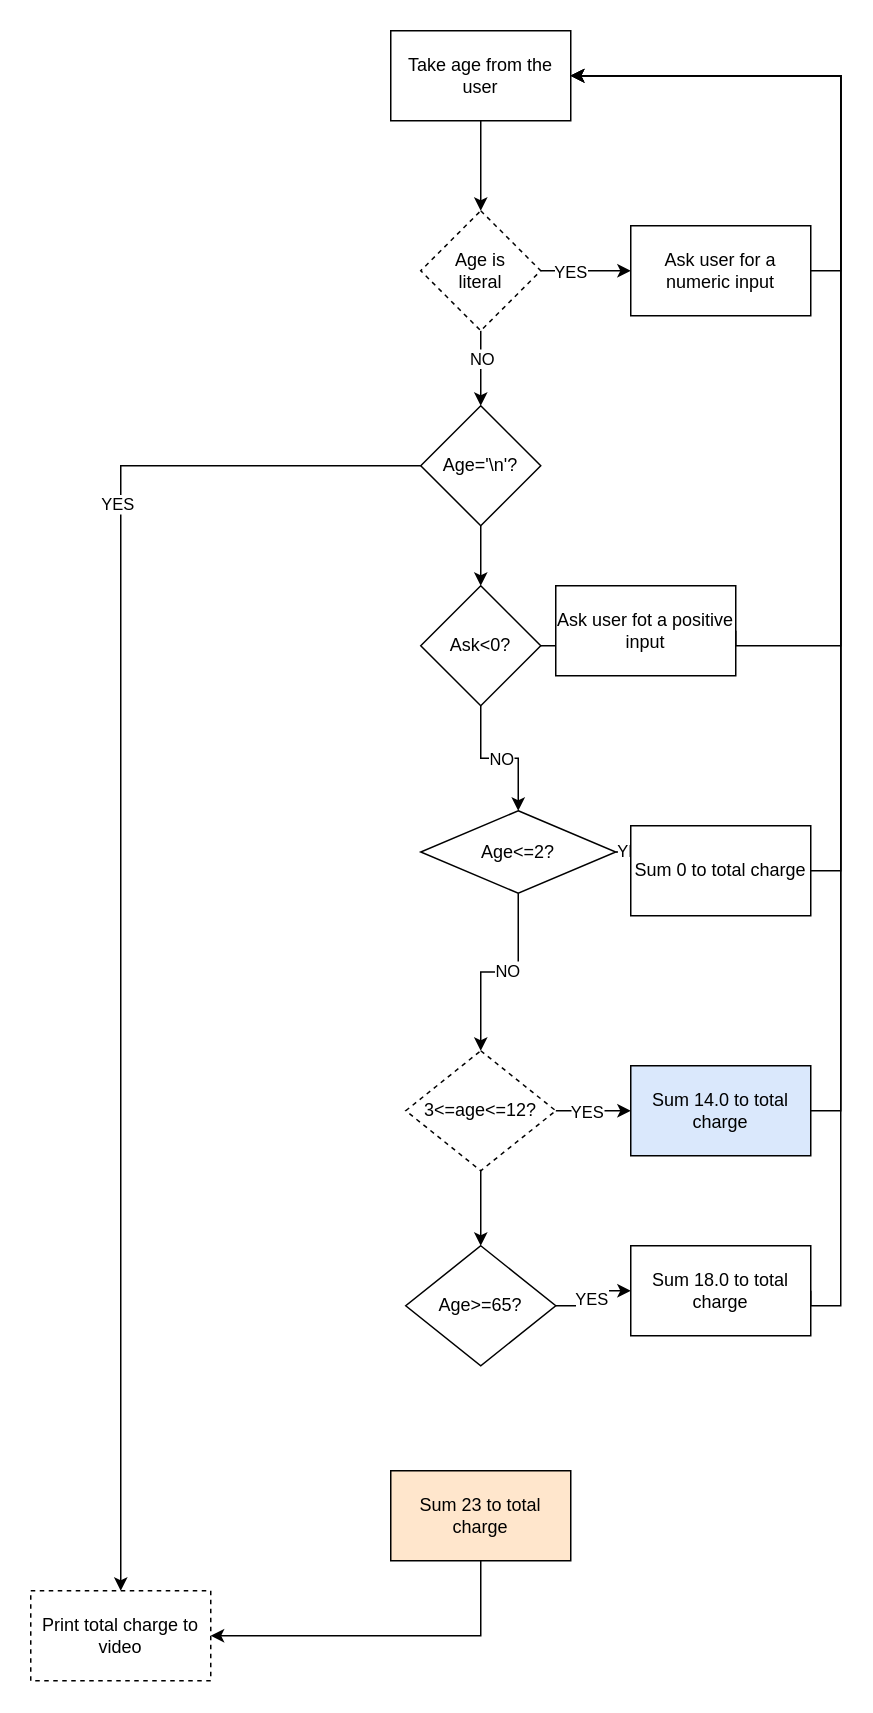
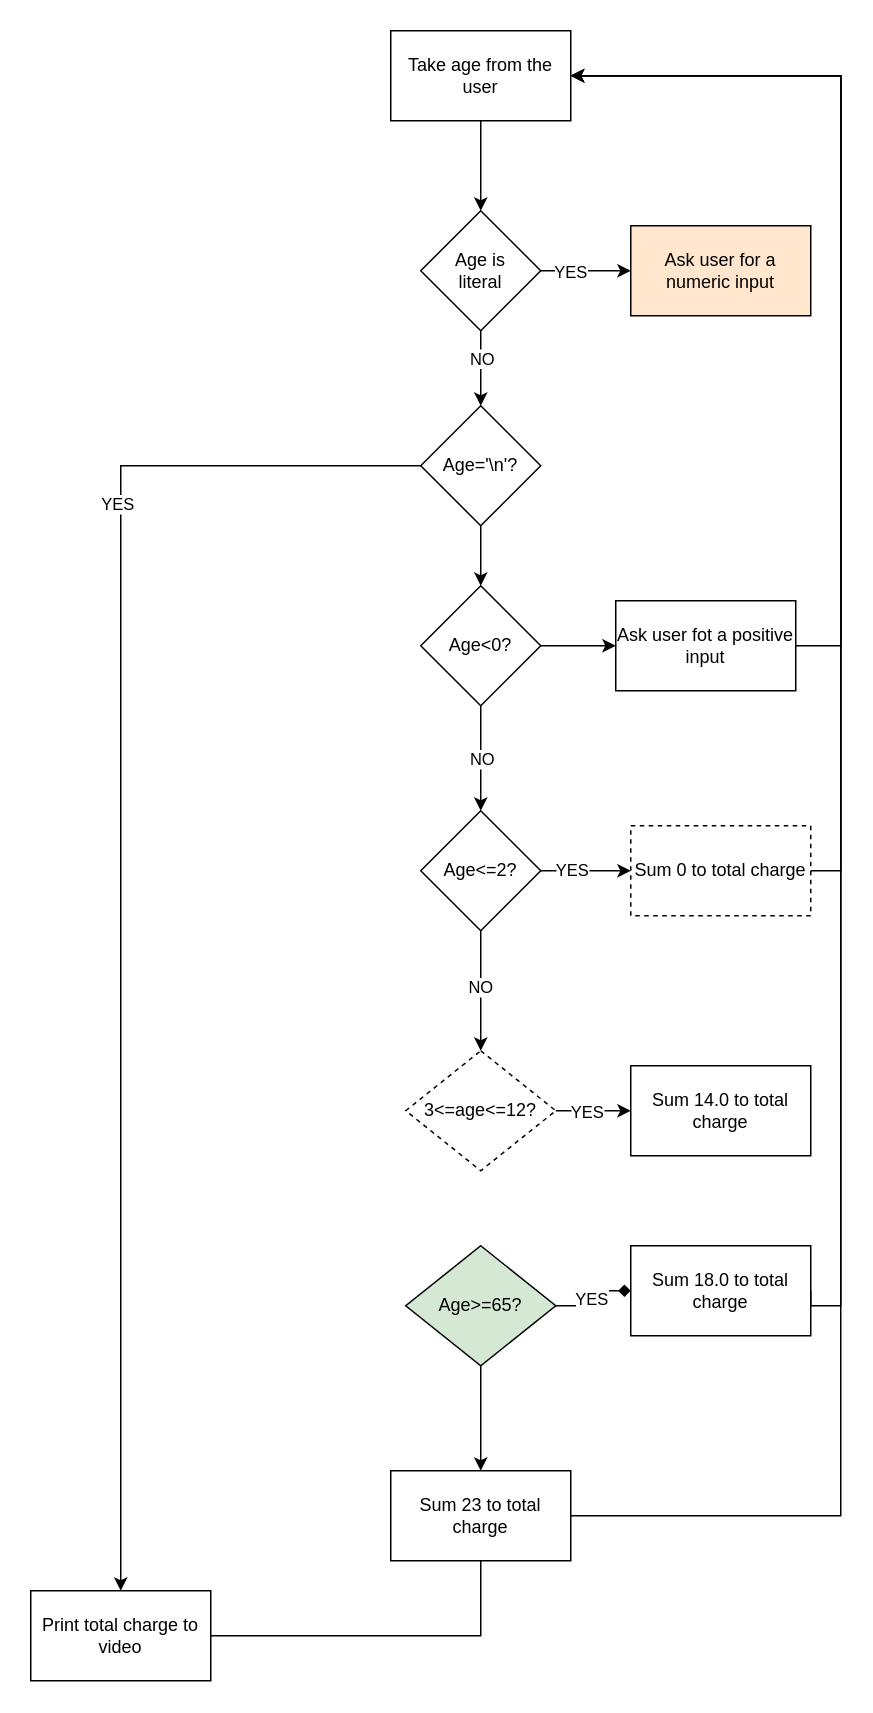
node "Age is literal": style dashed -> solid
node "Ask user for a numeric input": fillcolor #ffffff -> #ffe6cc
edge "Ask user for a numeric input" -> "Take age from the user": removed
node "Ask user fot a positive input": moved (646, 631) -> (706, 646)
node "Ask<0?": label "Ask<0?" -> "Age<0?"
node "Age<=2?": size 195x83 -> 120x120
node "Sum 0 to total charge": style solid -> dashed
node "Sum 14.0 to total charge": fillcolor #dae8fc -> #ffffff
edge "Sum 14.0 to total charge" -> "Take age from the user": removed
edge "3<=age<=12?" -> "Age>=65?": removed
edge "Age>=65?" -> "Sum 18.0 to total charge": arrowhead classic -> diamond
node "Age>=65?": fillcolor #ffffff -> #d5e8d4
edge "Age>=65?" -> "Sum 23 to total charge": added
node "Sum 23 to total charge": fillcolor #ffe6cc -> #ffffff
edge "Sum 23 to total charge" -> "Take age from the user": added
node "Print total charge to video": style dashed -> solid
edge "Sum 23 to total charge" -> "Print total charge to video": arrowhead classic -> none
